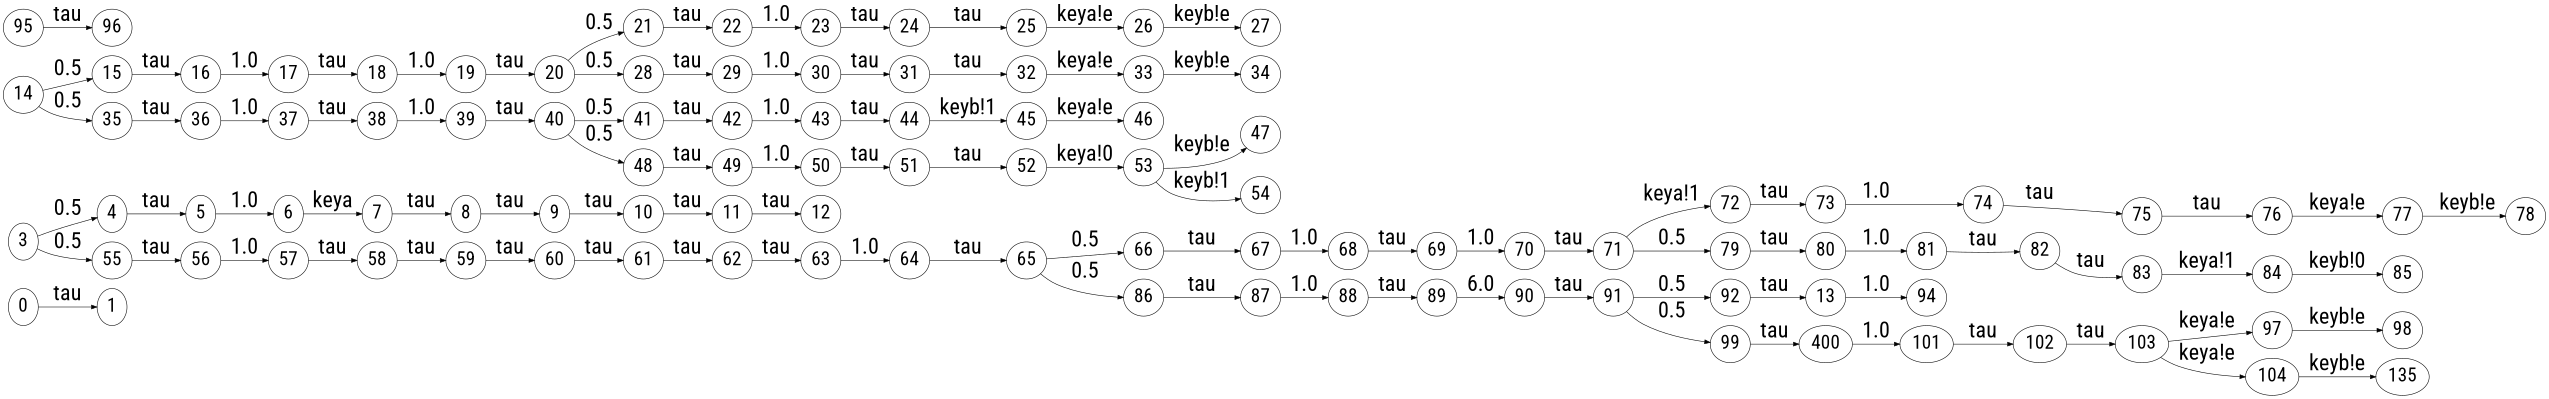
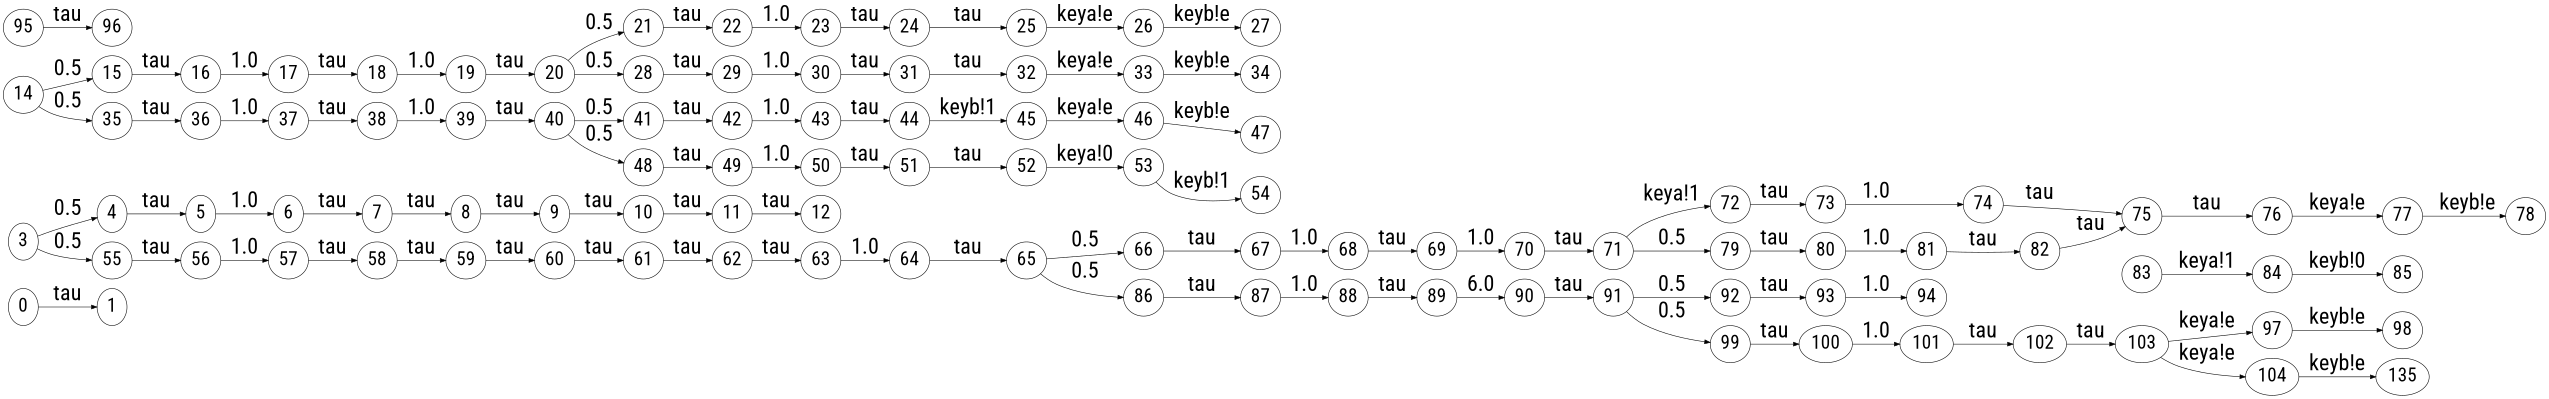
edge "53" -> "47": now "46" -> "47"
edge "6" -> "7": label "keya" -> "tau"
edge "82" -> "83": now "82" -> "75"
node "13": label "13" -> "93"
node "400": label "400" -> "100"
